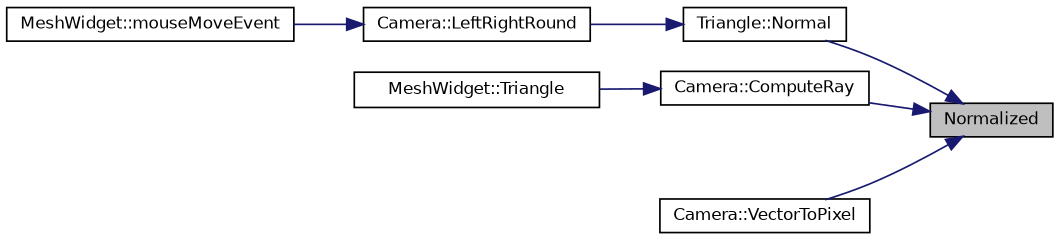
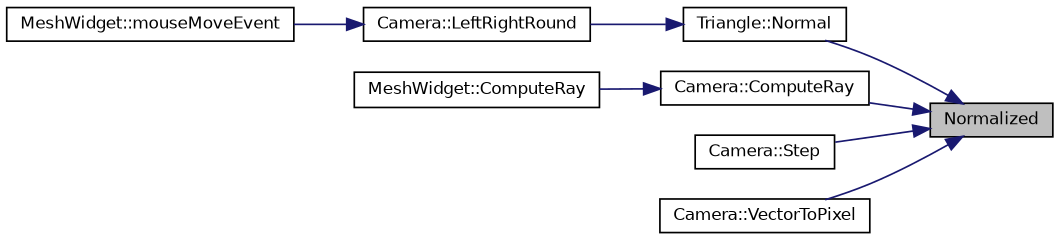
node "MeshWidget::Triangle": label "MeshWidget::Triangle" -> "MeshWidget::ComputeRay"
node "Camera::Step": added
